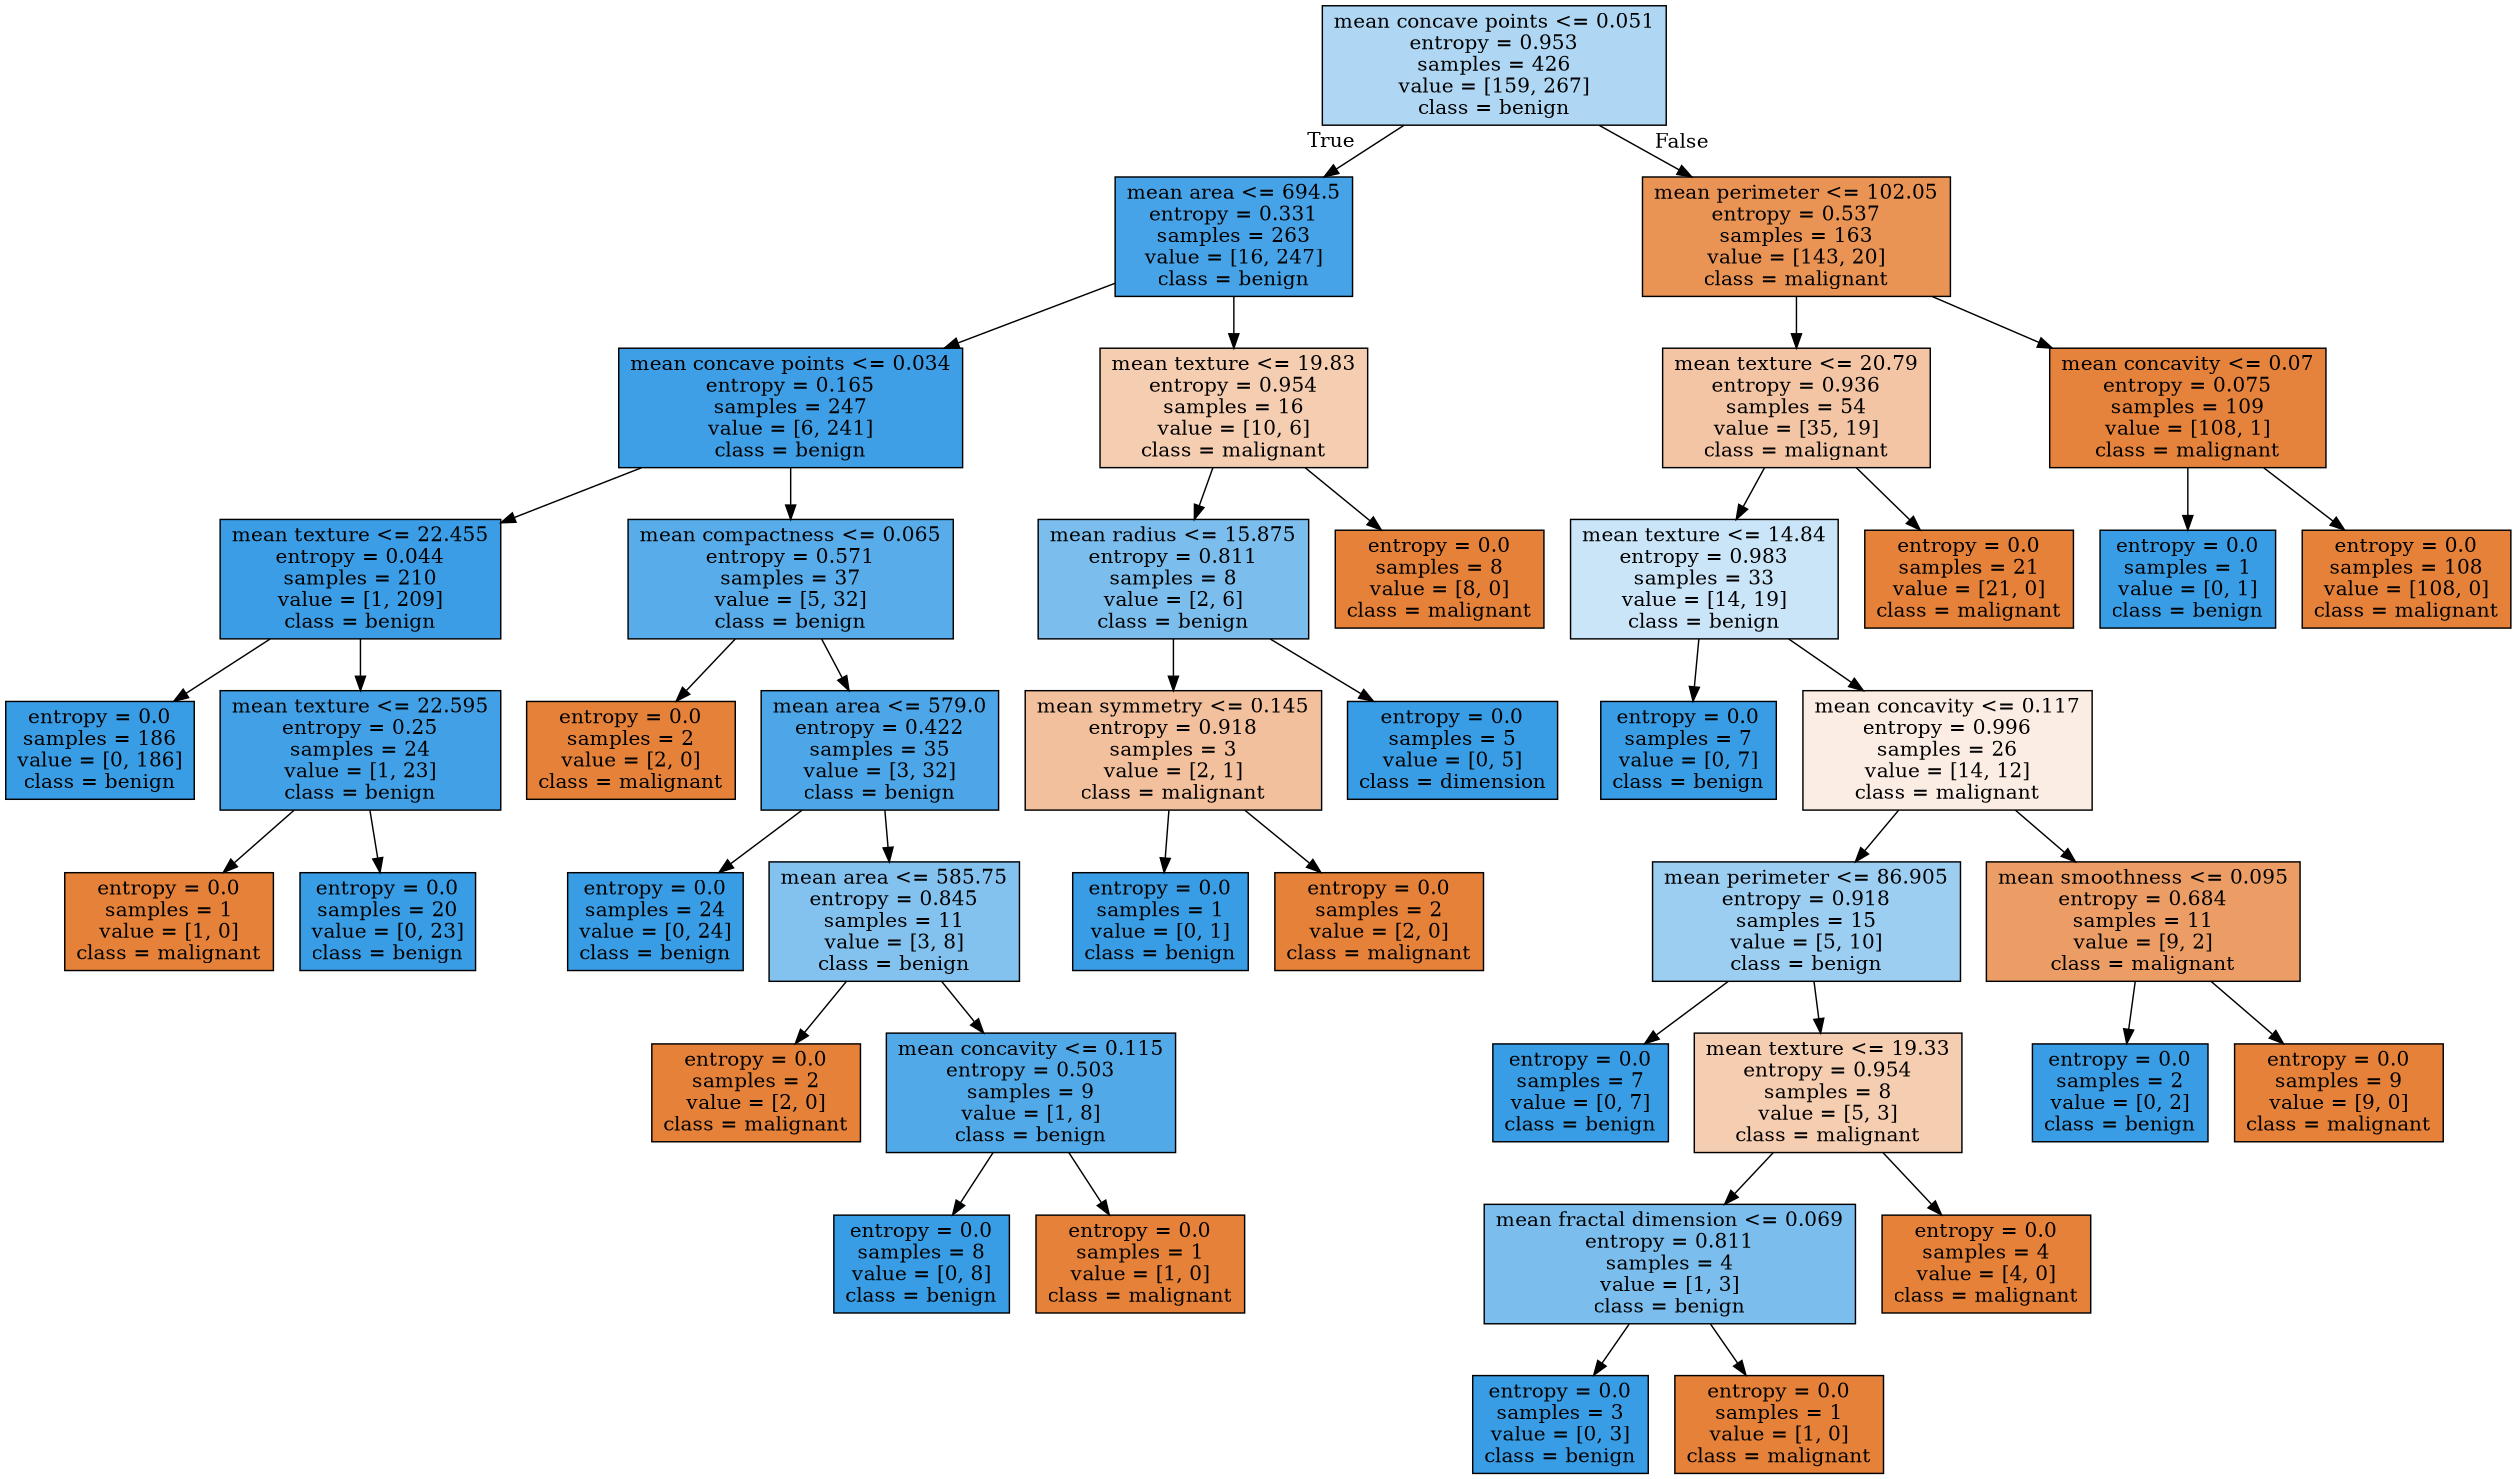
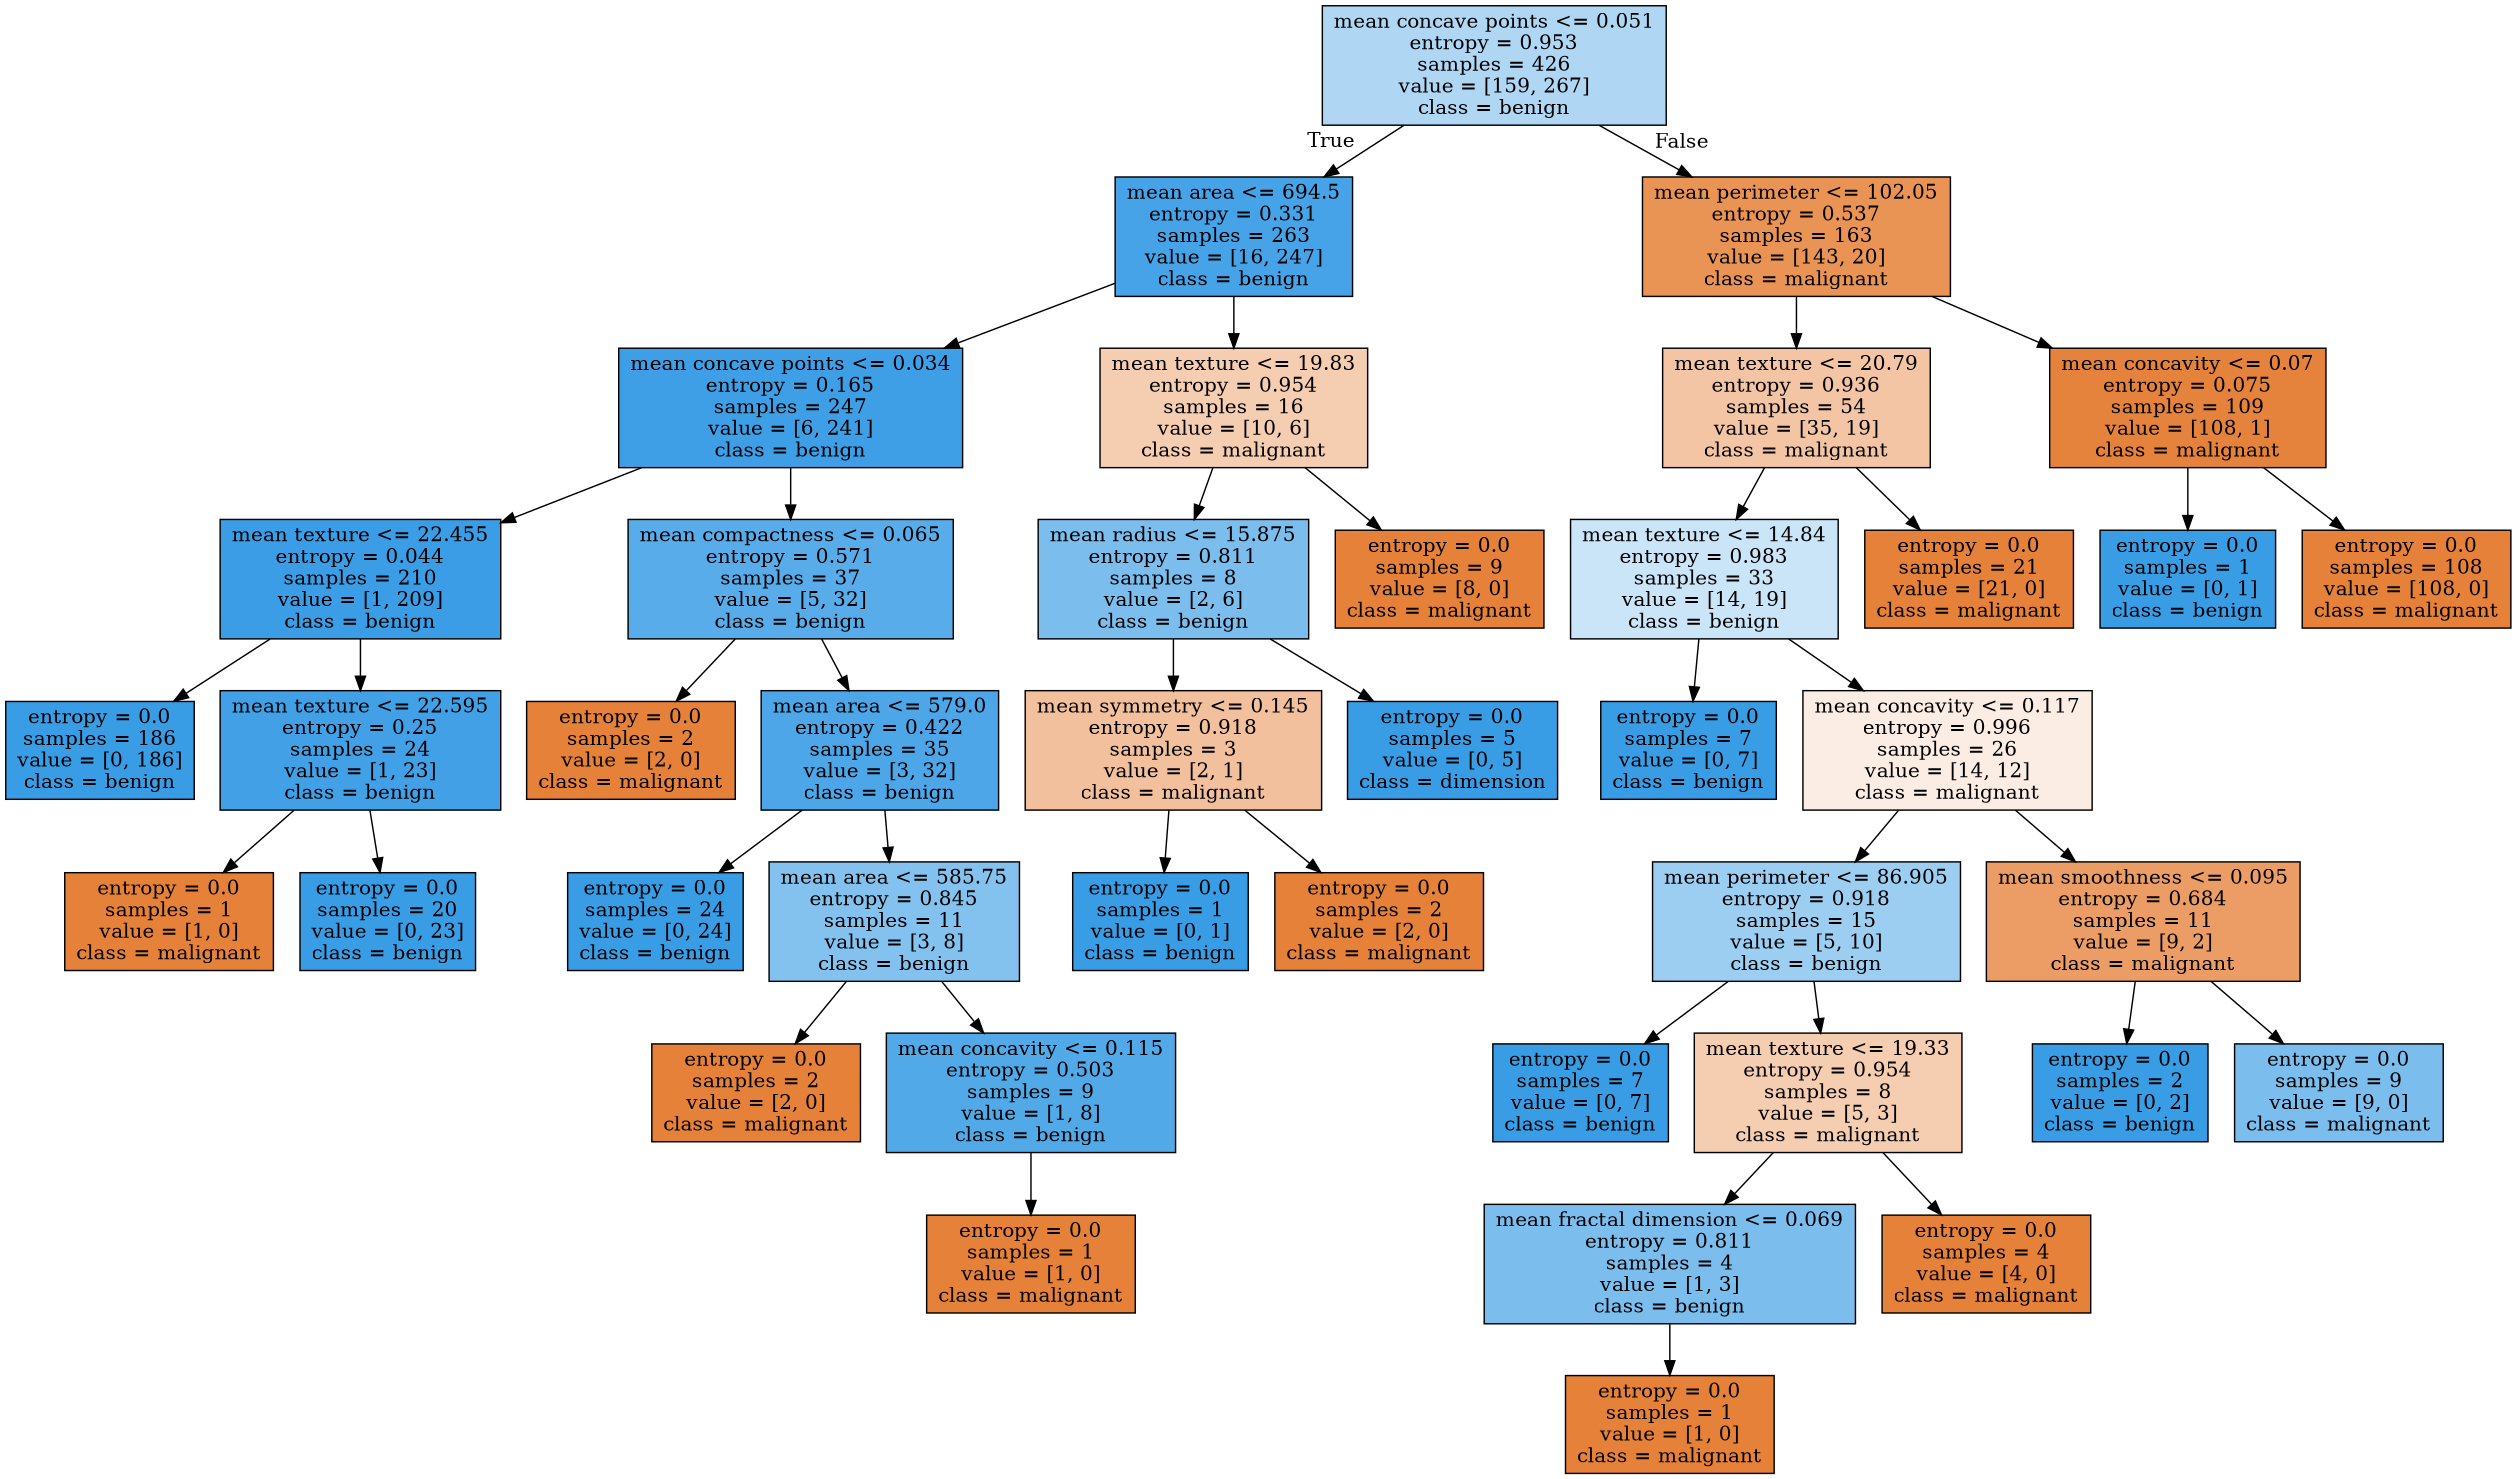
node "entropy = 0.0 samples = 8 value = [8, 0] class = malignant": label "entropy = 0.0 samples = 8 value = [8, 0] class = malignant" -> "entropy = 0.0 samples = 9 value = [8, 0] class = malignant"
node "entropy = 0.0 samples = 9 value = [9, 0] class = malignant": fillcolor #e58139 -> #7bbeee
node "entropy = 0.0 samples = 8 value = [0, 8] class = benign": removed
node "entropy = 0.0 samples = 3 value = [0, 3] class = benign": removed
